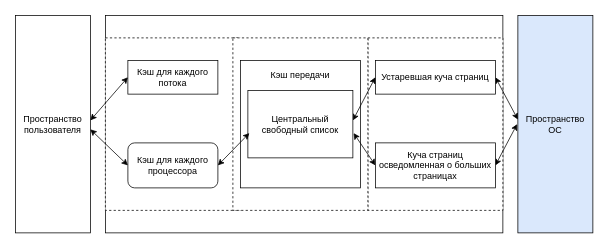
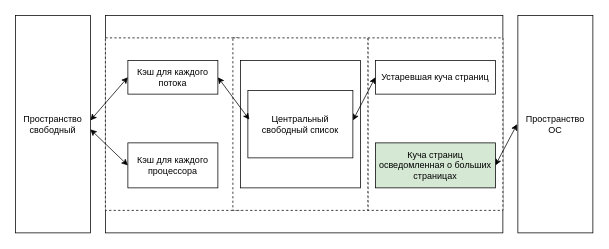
node "Кэш передачи": removed
edge "Кэш для каждого потока" -- "Центральный свободный список": added
edge "Устаревшая куча страниц" -- "Пространство ОС": removed
node "Пространство пользователя": label "Пространство пользователя" -> "Пространство свободный"
node "Пространство ОС": fillcolor #dae8fc -> #ffffff
edge "Центральный свободный список" -- "Кэш для каждого процессора": removed
edge "Центральный свободный список" -- "Куча страниц осведомленная о больших страницах": removed
node "Кэш для каждого процессора": shape rounded rectangle -> rectangle
node "Куча страниц осведомленная о больших страницах": fillcolor #ffffff -> #d5e8d4
